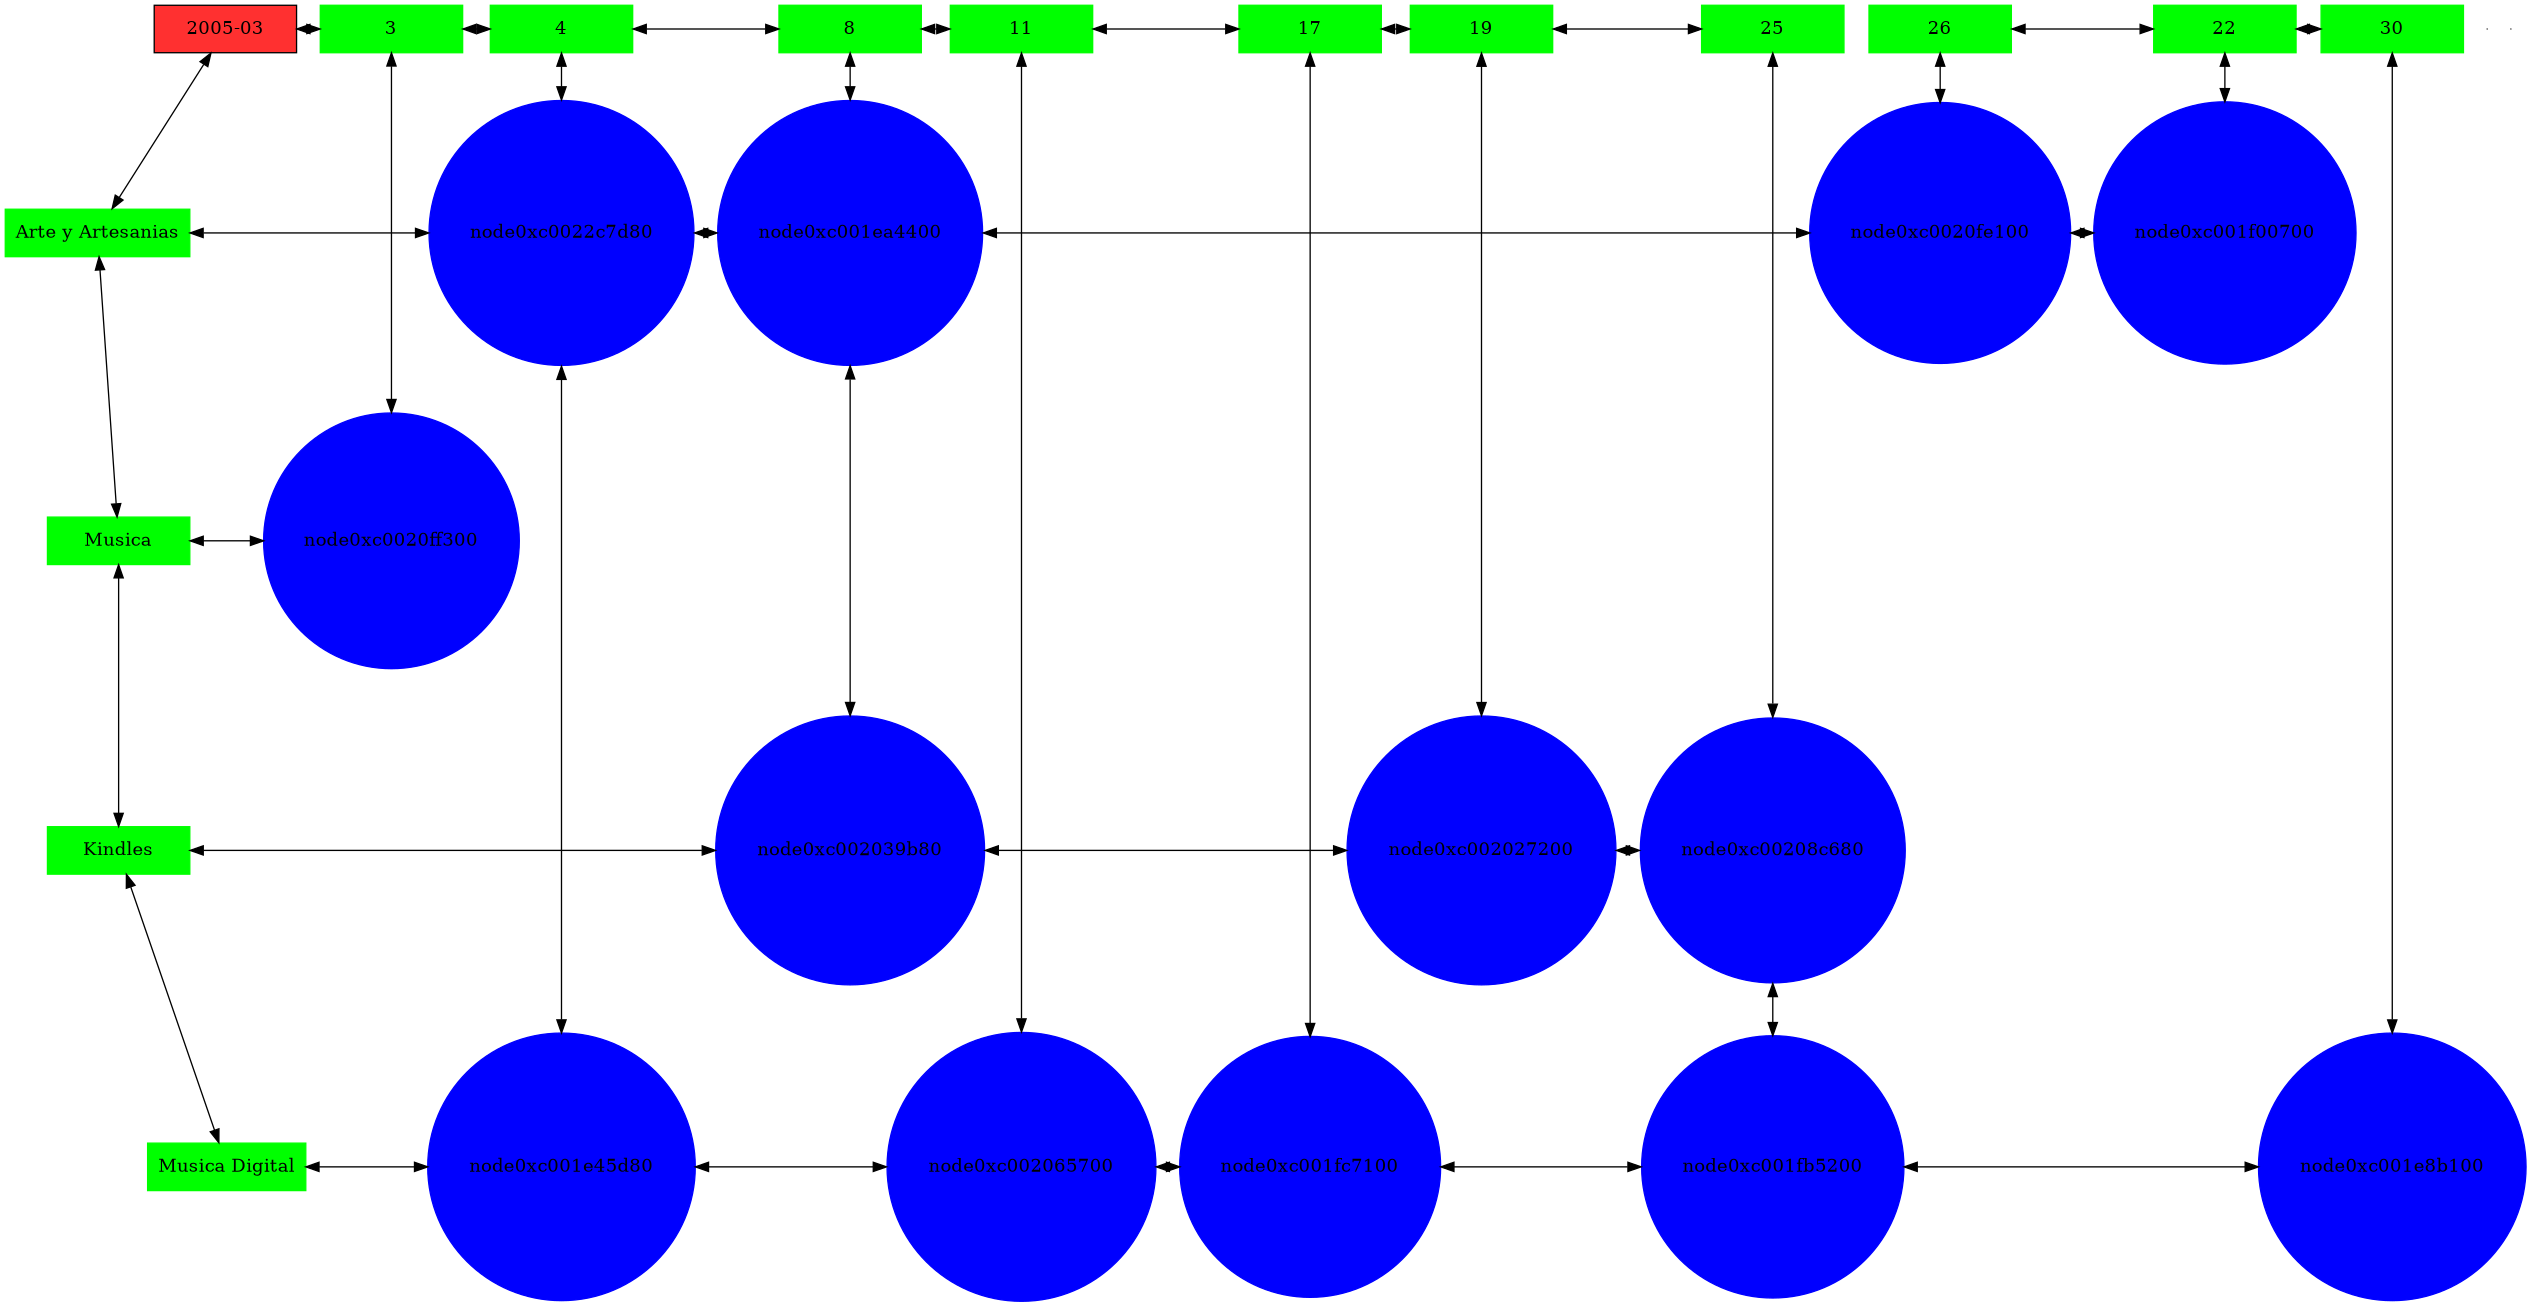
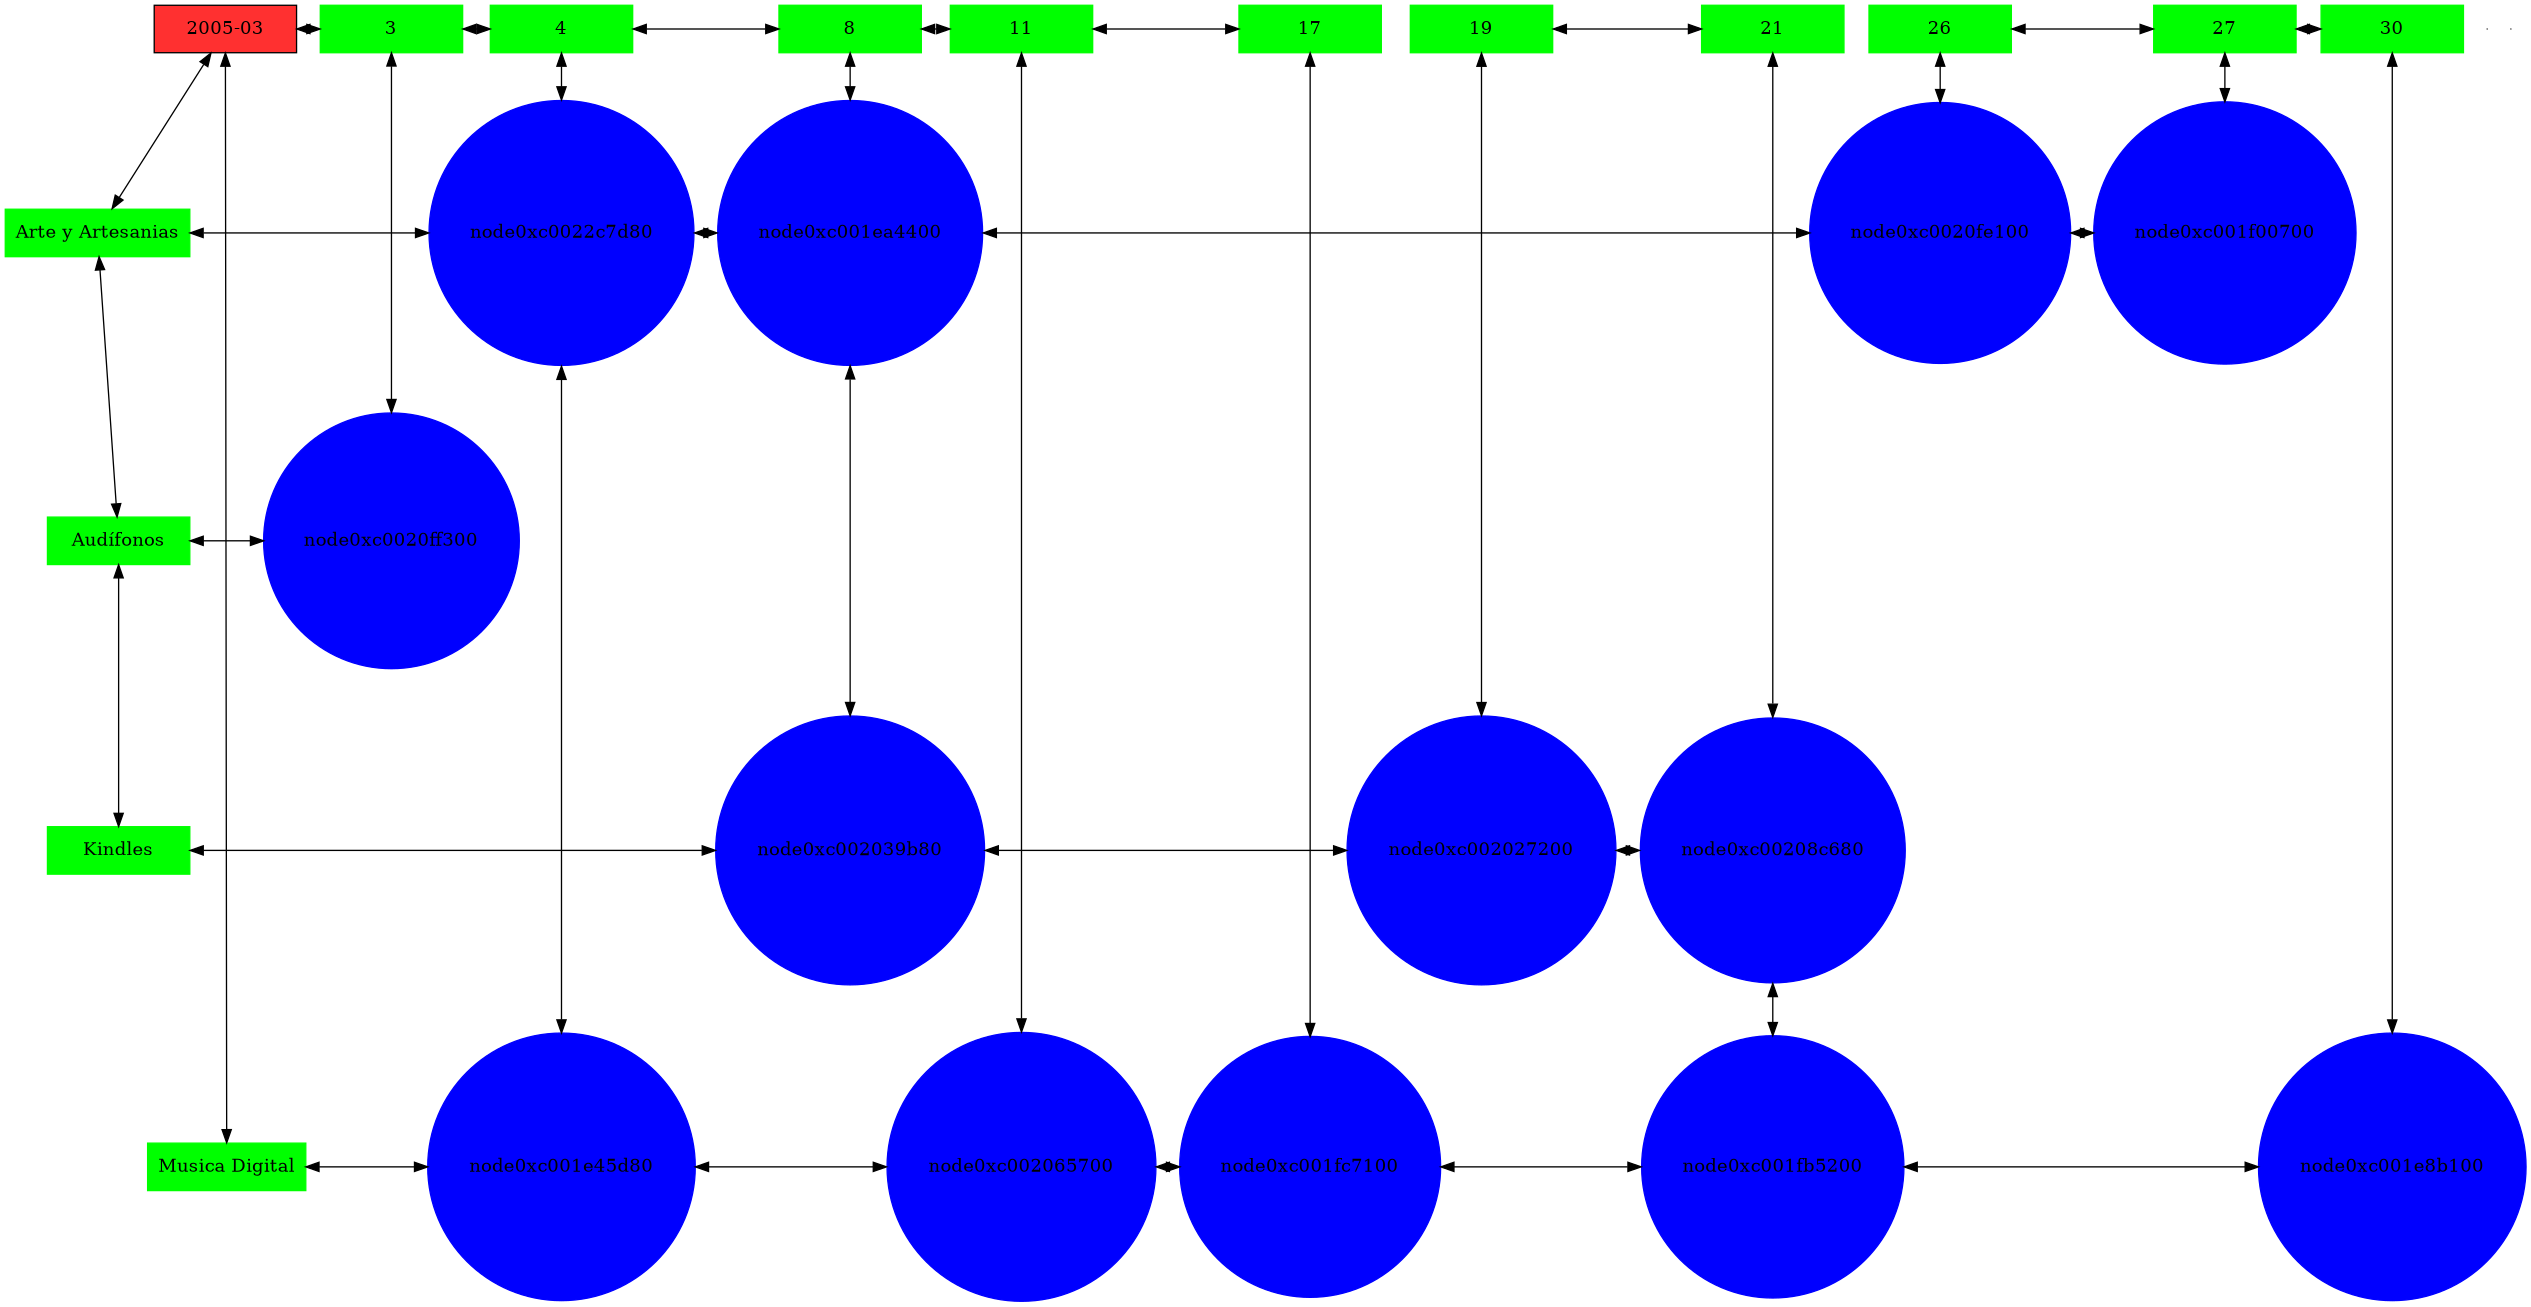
edge "17" -- "19": removed
node "25": label "25" -> "21"
node "22": label "22" -> "27"
node "Musica": label "Musica" -> "Audífonos"
edge "Kindles" -- "Musica Digital": now "2005-03" -- "Musica Digital"
